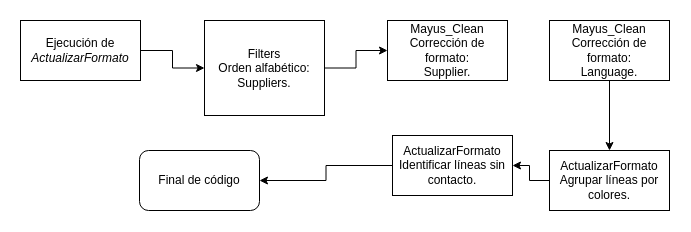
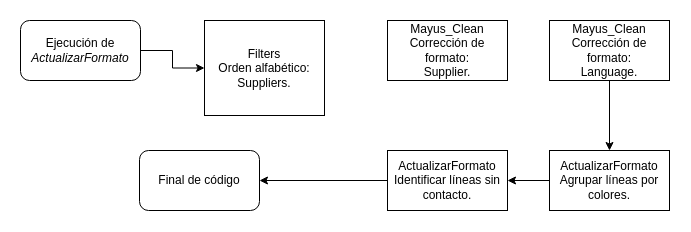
node "Ejecución de ActualizarFormato": shape rectangle -> rounded rectangle
edge "Filters Orden alfabético: Suppliers." -> "Mayus_Clean Corrección de formato: Supplier.": removed
node "ActualizarFormato Identificar líneas sin contacto.": moved (453, 166) -> (448, 181)
